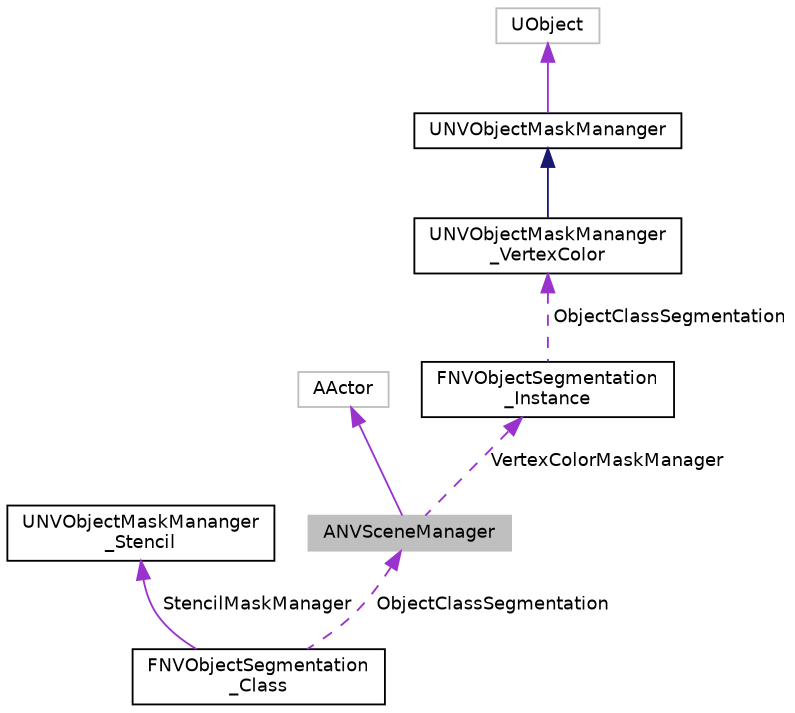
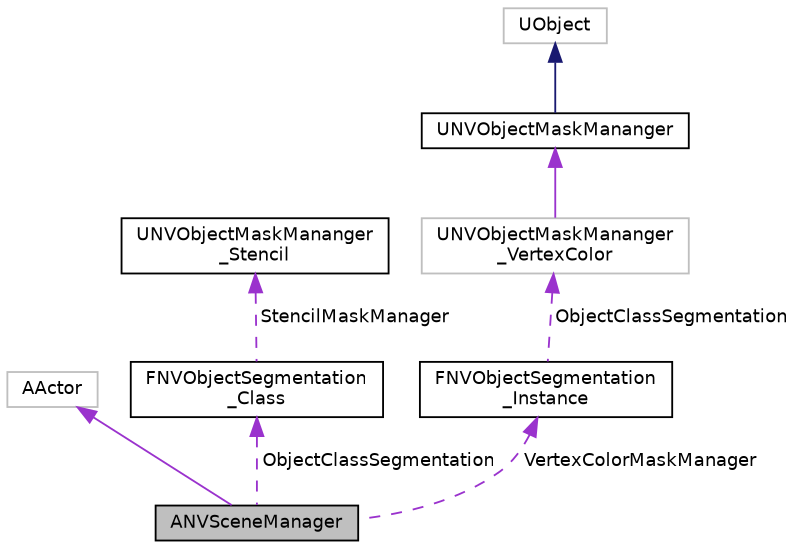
edge "UNVObjectMaskMananger" -> "UObject": color darkorchid3 -> midnightblue
edge "UNVObjectMaskMananger _VertexColor" -> "UNVObjectMaskMananger": color midnightblue -> darkorchid3
node "UNVObjectMaskMananger _VertexColor": color black -> grey75
node "ANVSceneManager": color grey75 -> black
edge "FNVObjectSegmentation _Class" -> "ANVSceneManager": reversed
edge "FNVObjectSegmentation _Class" -> "UNVObjectMaskMananger _Stencil": style solid -> dashed
